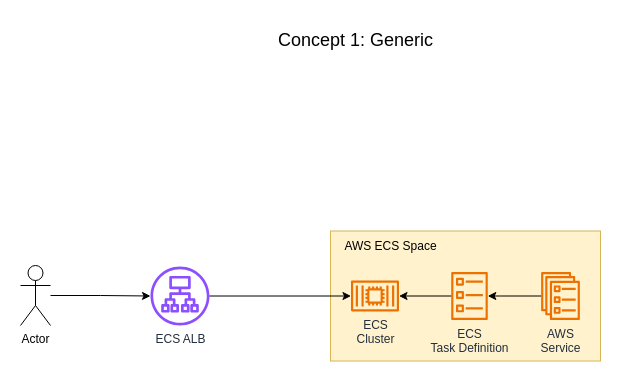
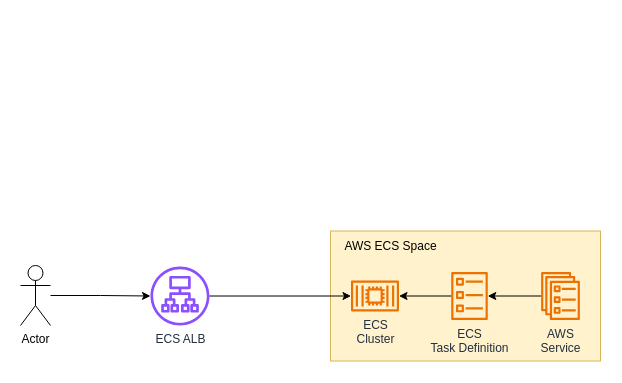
node "Concept 1: Generic": removed
